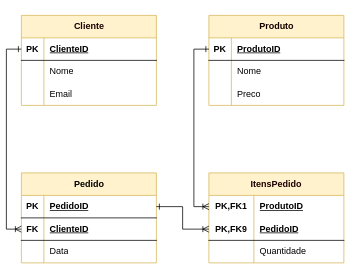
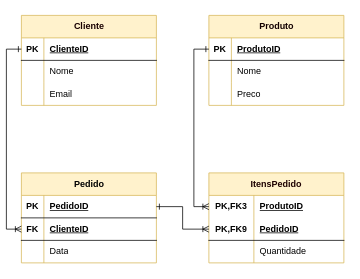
node "PK,FK1": label "PK,FK1" -> "PK,FK3"
